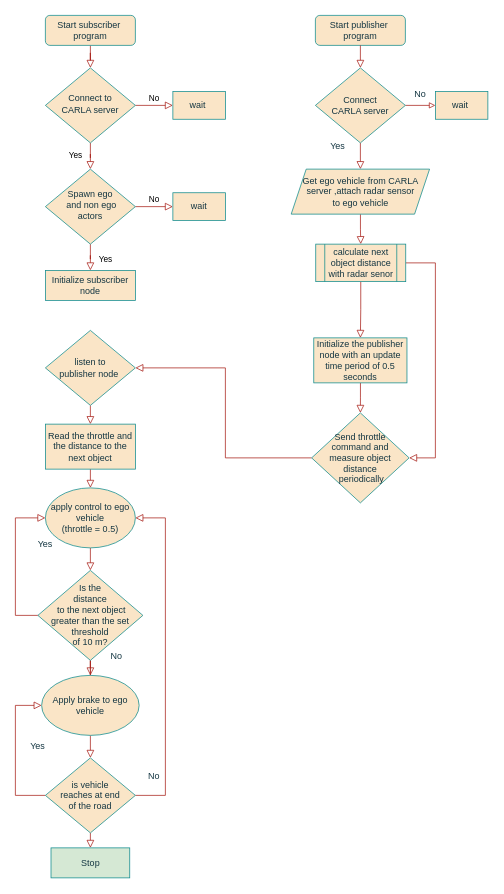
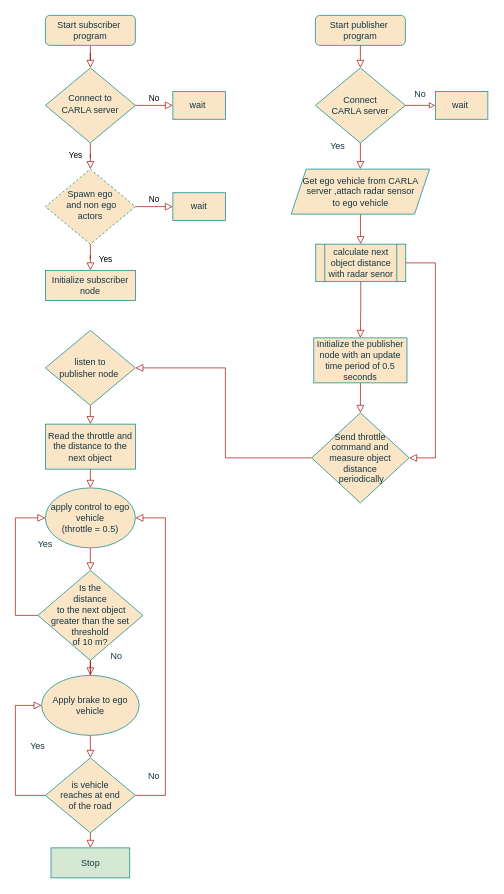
node "Spawn ego and non ego actors": style solid -> dashed
